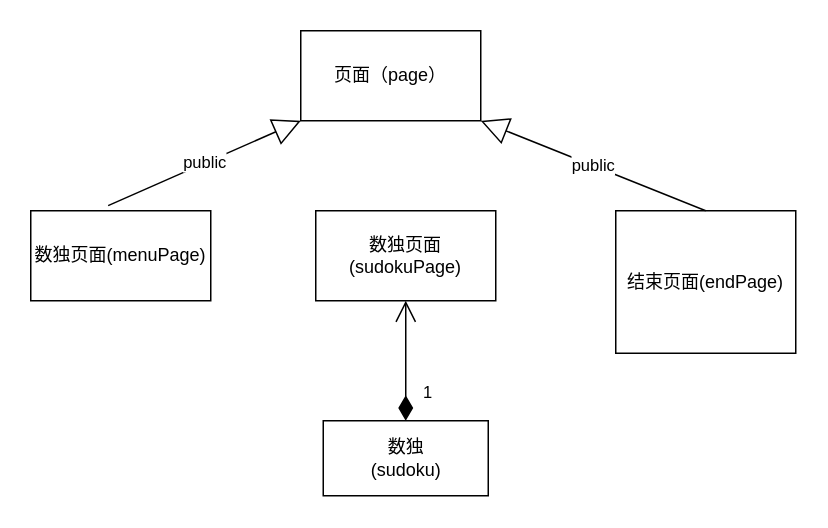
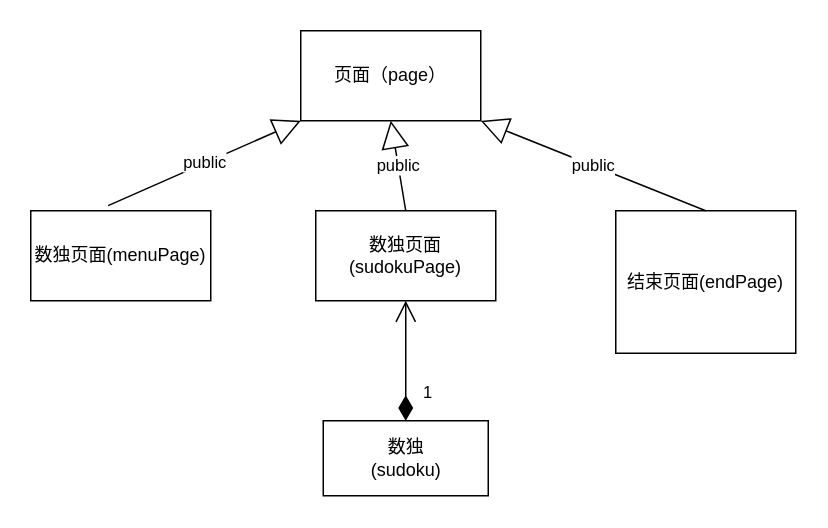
edge "数独页面(sudokuPage)" -> "页面（page）": added, label "public"
